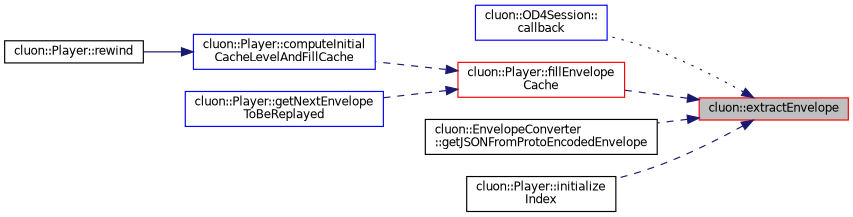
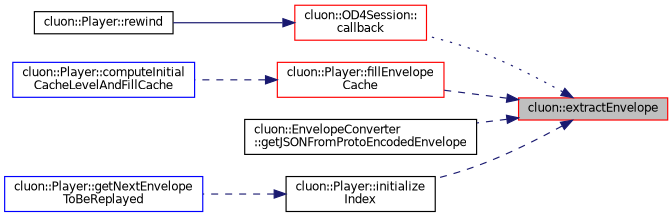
node "cluon::OD4Session:: callback": color blue -> red
edge "cluon::Player::rewind" -> "cluon::Player::computeInitial CacheLevelAndFillCache": now "cluon::Player::rewind" -> "cluon::OD4Session:: callback"
edge "cluon::Player::getNextEnvelope ToBeReplayed" -> "cluon::Player::fillEnvelope Cache": now "cluon::Player::getNextEnvelope ToBeReplayed" -> "cluon::Player::initialize Index"
